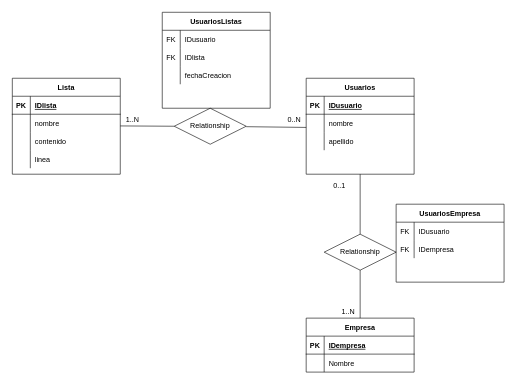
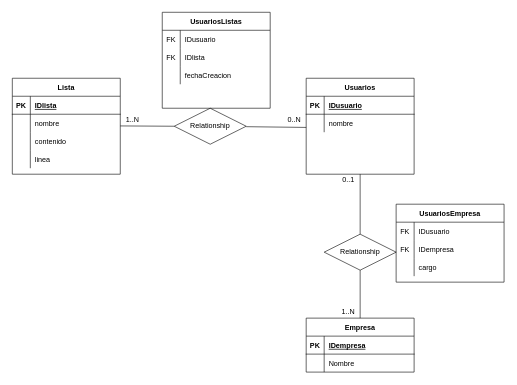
node "apellido": removed
node "0..1": moved (339, 186) -> (348, 180)
node "cargo": added
